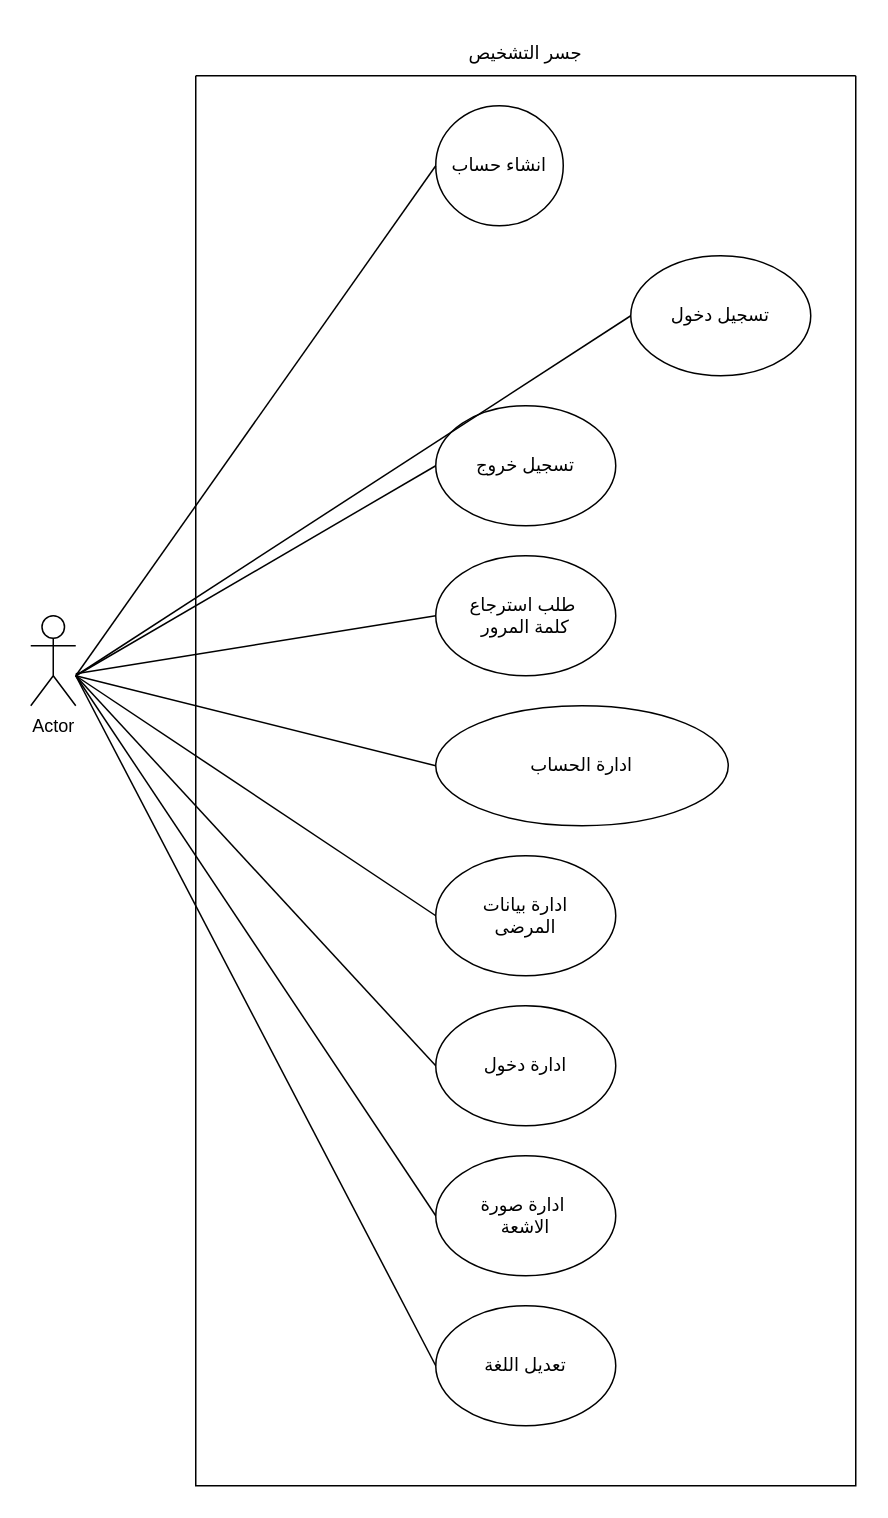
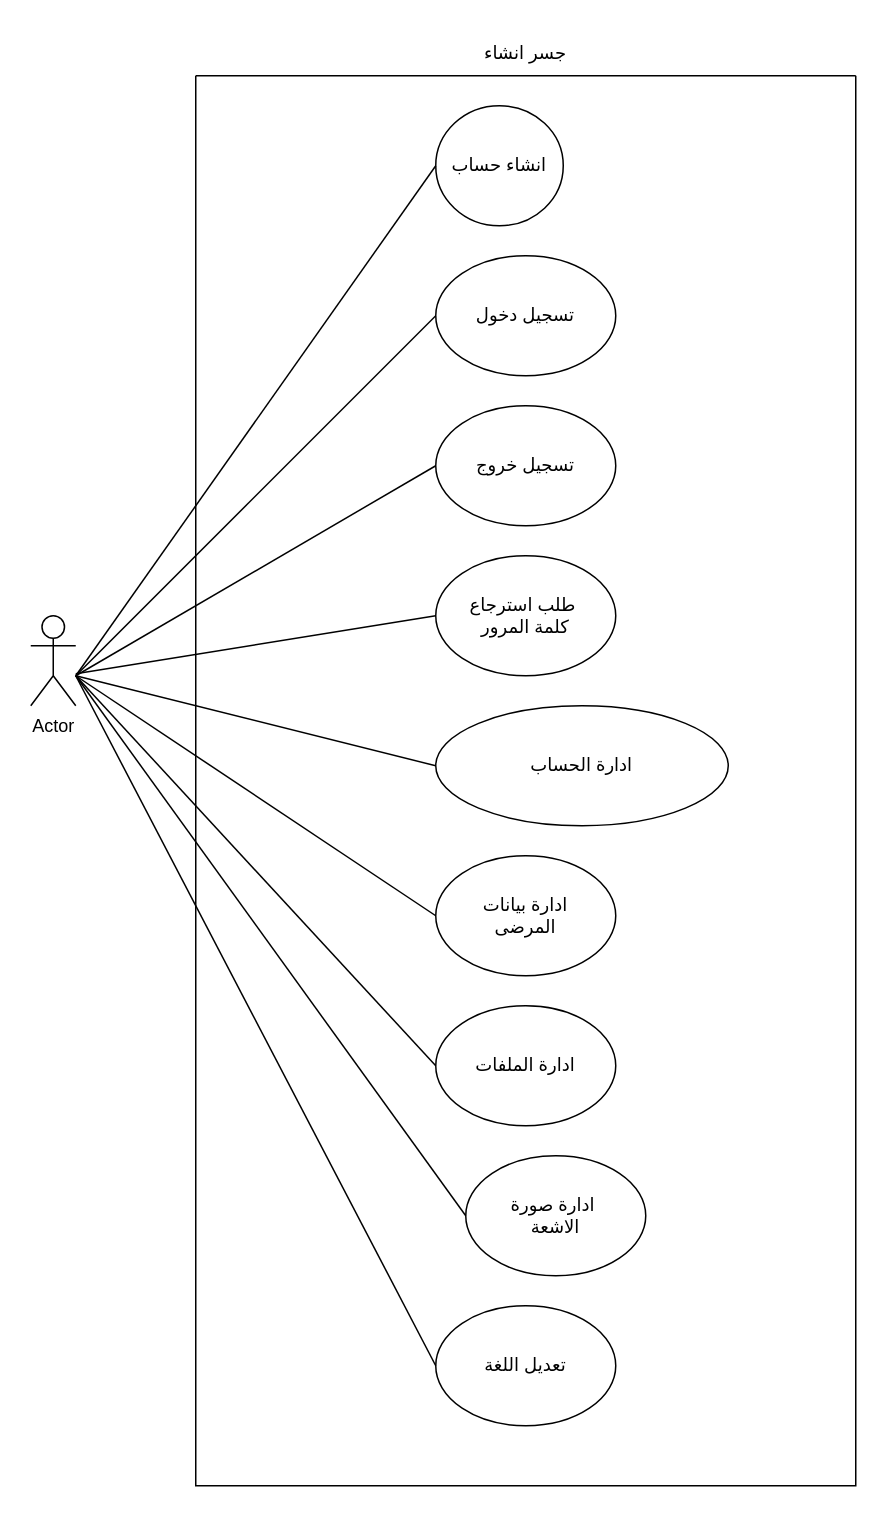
node "جسر التشخيص": label "جسر التشخيص" -> "جسر انشاء"
node "تسجيل دخول": moved (721, 316) -> (526, 316)
node "ادارة دخول": label "ادارة دخول" -> "ادارة الملفات"
node "ادارة صورة الاشعة": moved (526, 1216) -> (556, 1216)
